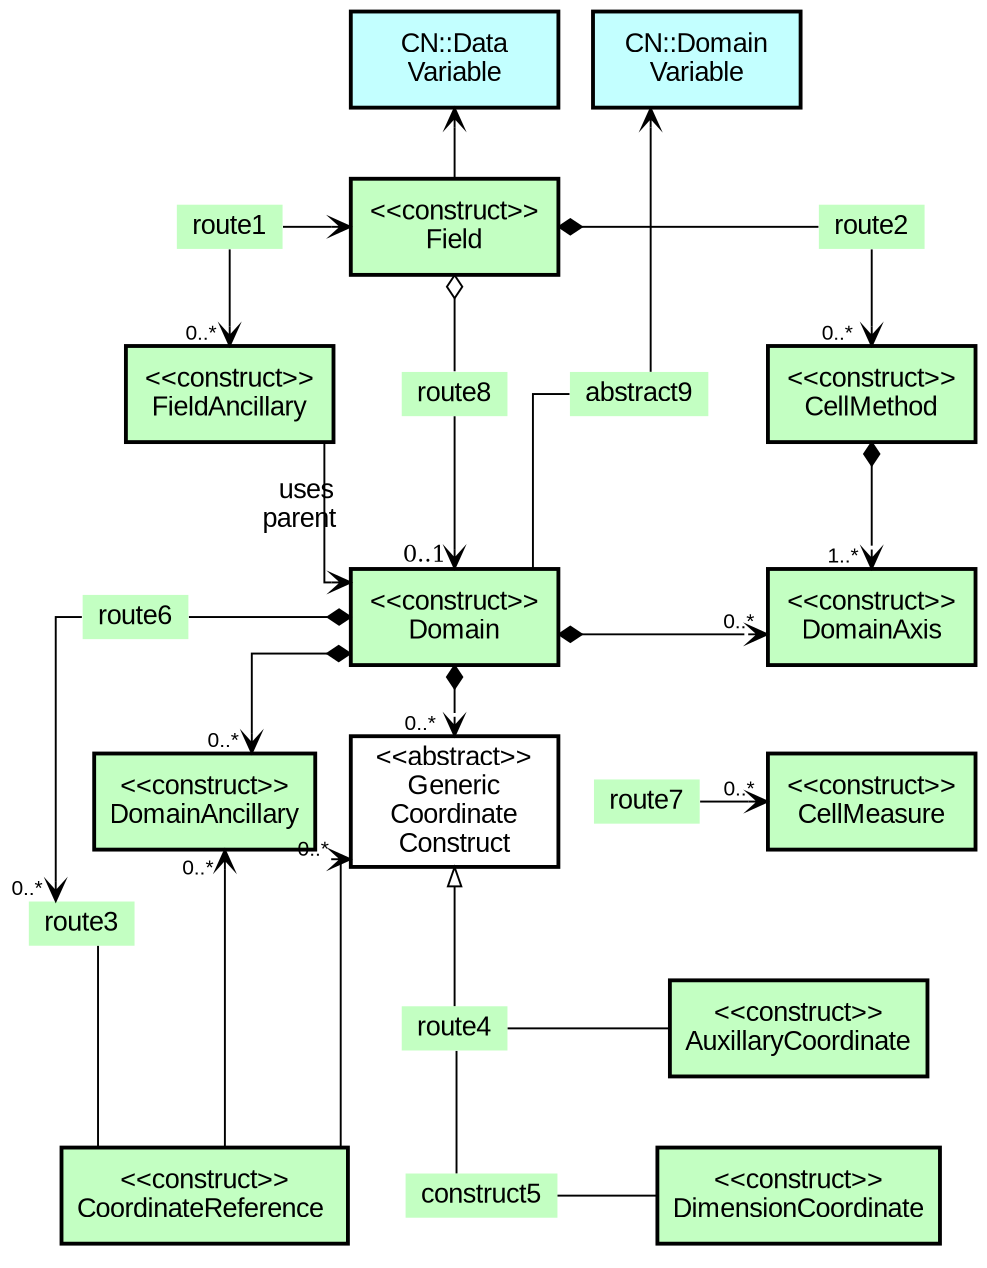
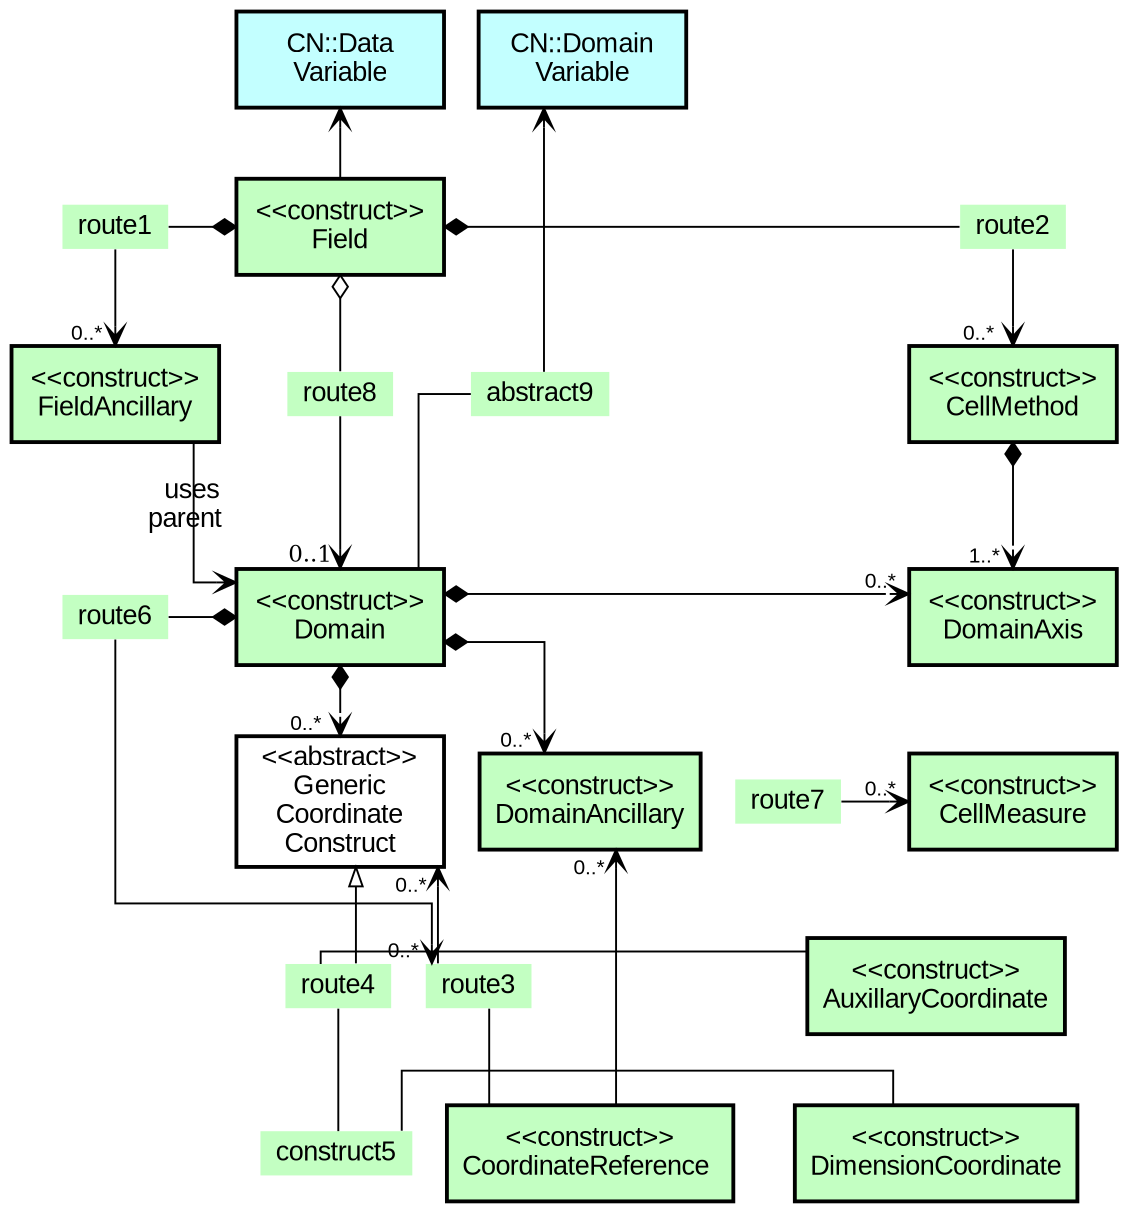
edge "route1" -> "<<construct>> Field": arrowhead vee -> diamond
edge "<<abstract>> Generic Coordinate Construct" -- "<<construct>> CoordinateReference": now "<<abstract>> Generic Coordinate Construct" -- "route3"
